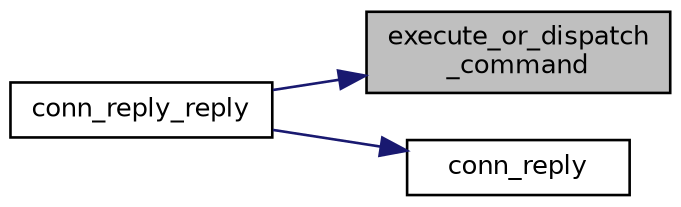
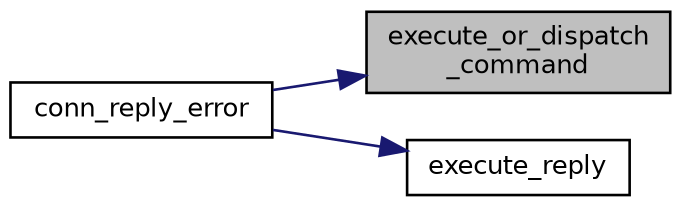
node "conn_reply_reply": label "conn_reply_reply" -> "conn_reply_error"
node "conn_reply": label "conn_reply" -> "execute_reply"
